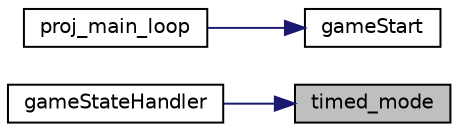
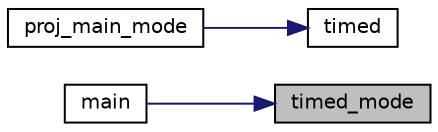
node "proj_main_loop": label "proj_main_loop" -> "proj_main_mode"
node "gameStart": label "gameStart" -> "timed"
node "gameStateHandler": label "gameStateHandler" -> "main"
